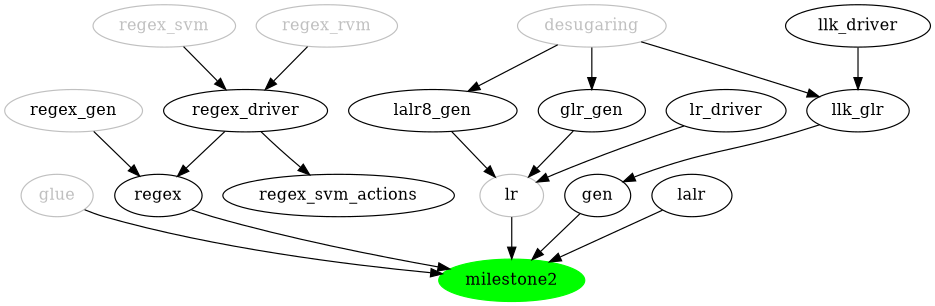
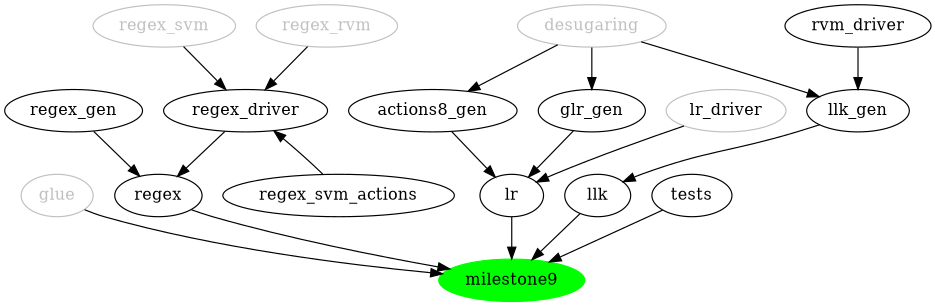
node "llk_driver": label "llk_driver" -> "rvm_driver"
node "regex_gen": color gray -> black
node "lalr8_gen": label "lalr8_gen" -> "actions8_gen"
node "lr_driver": color black -> gray
node "llk_glr": label "llk_glr" -> "llk_gen"
edge "regex_driver" -> "regex_svm_actions": reversed
node "lr": color gray -> black
node "gen": label "gen" -> "llk"
node "lalr": label "lalr" -> "tests"
node "milestone2": label "milestone2" -> "milestone9"
